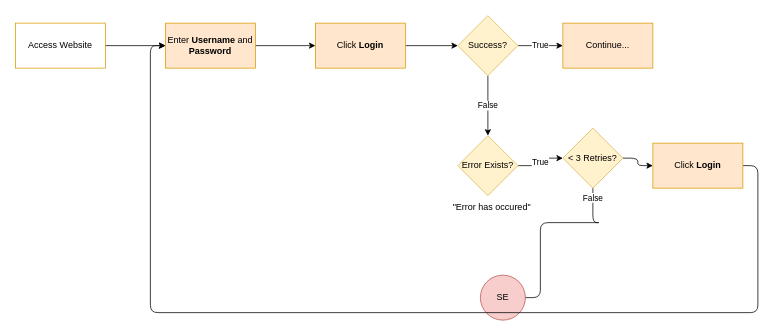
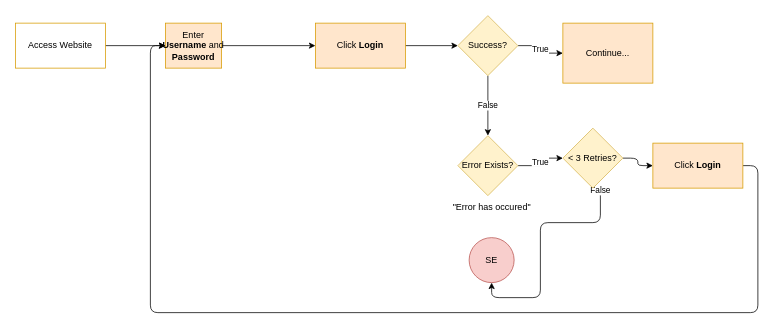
node "Enter Username and Password": size 90x45 -> 56x45
node "Continue...": size 90x45 -> 90x60
node "SE": moved (503, 297) -> (492, 260)
